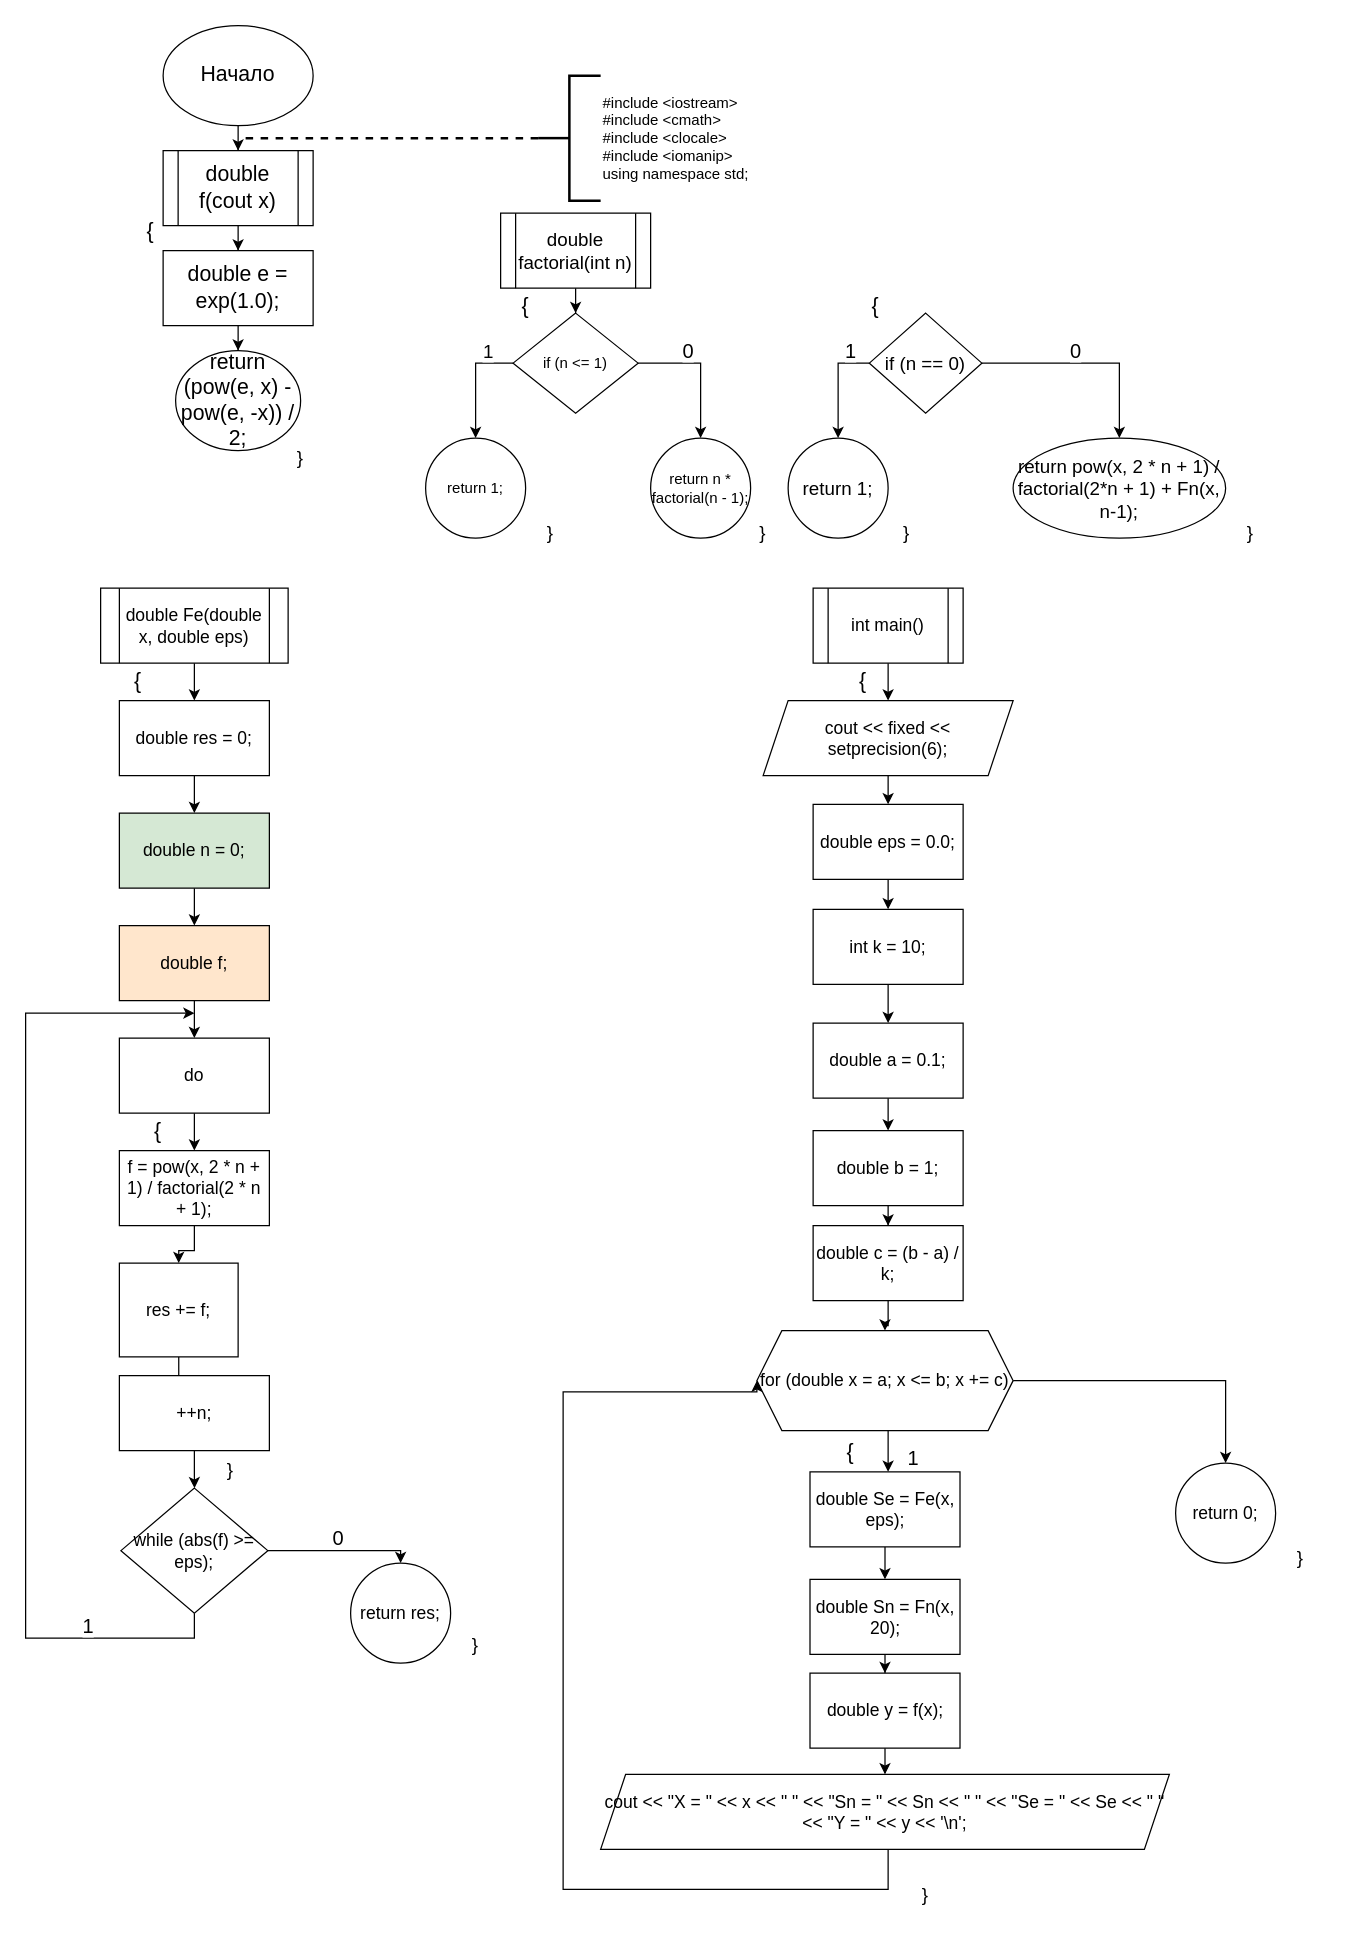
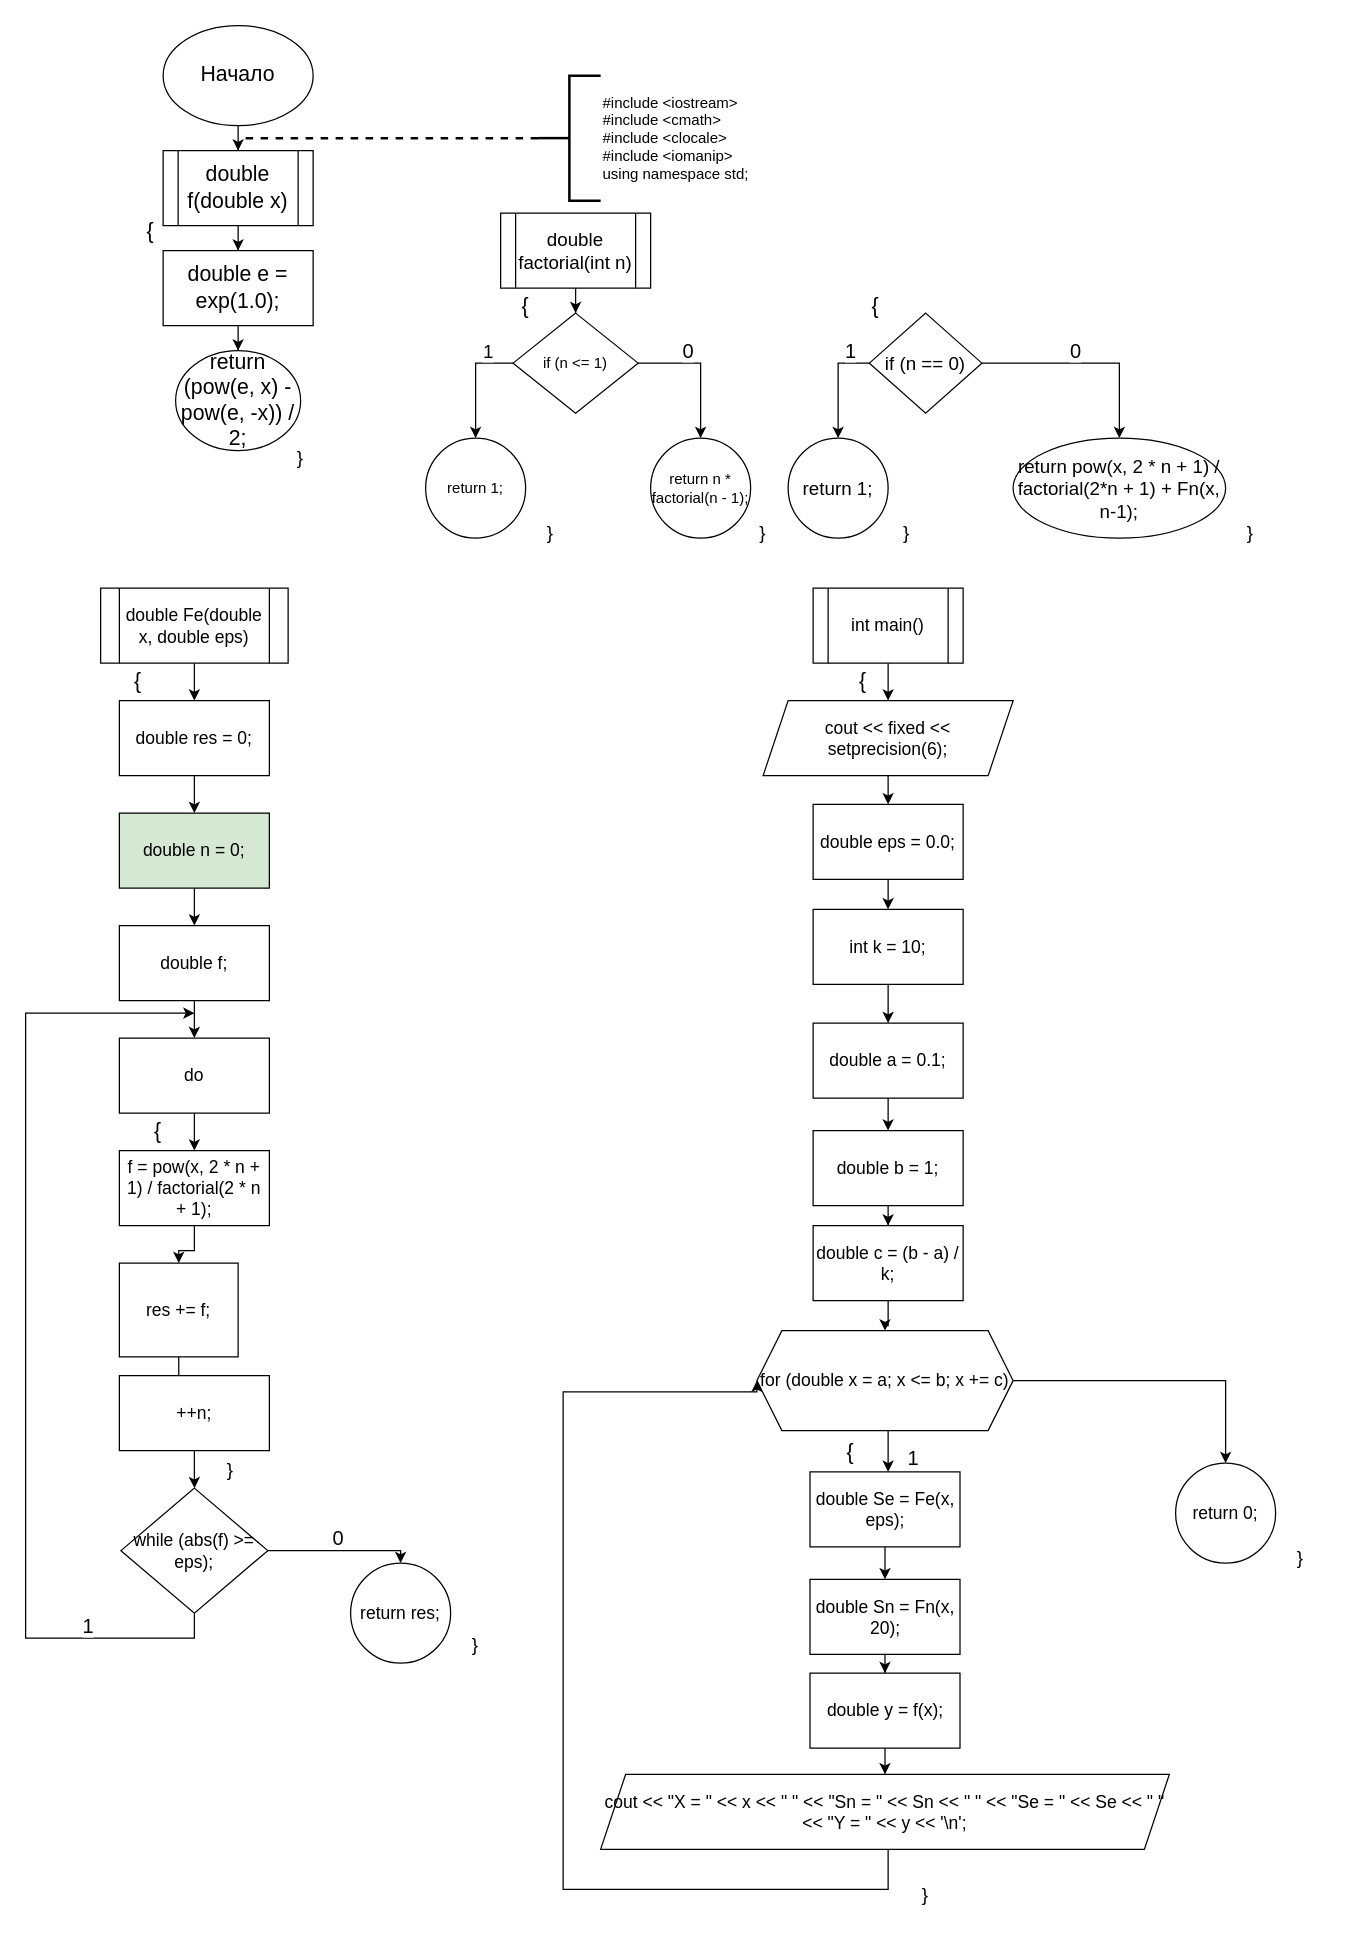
node "double f(cout x)": label "double f(cout x)" -> "double f(double x)"
node "double f;": fillcolor #ffe6cc -> #ffffff
